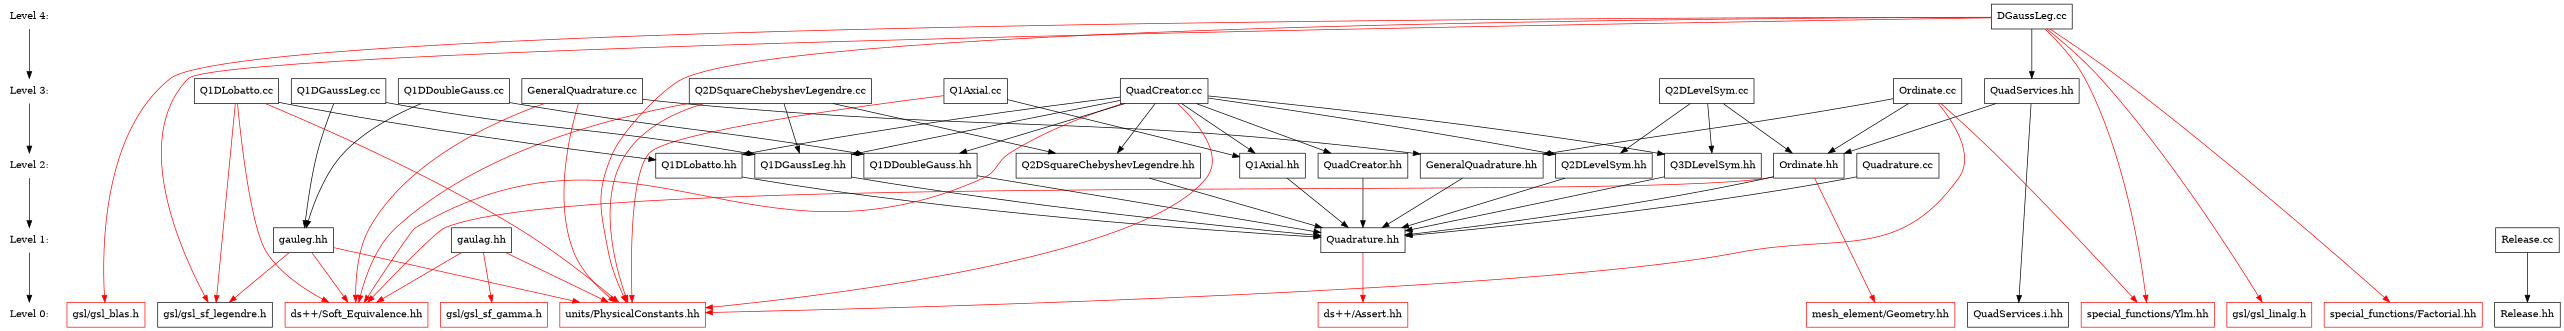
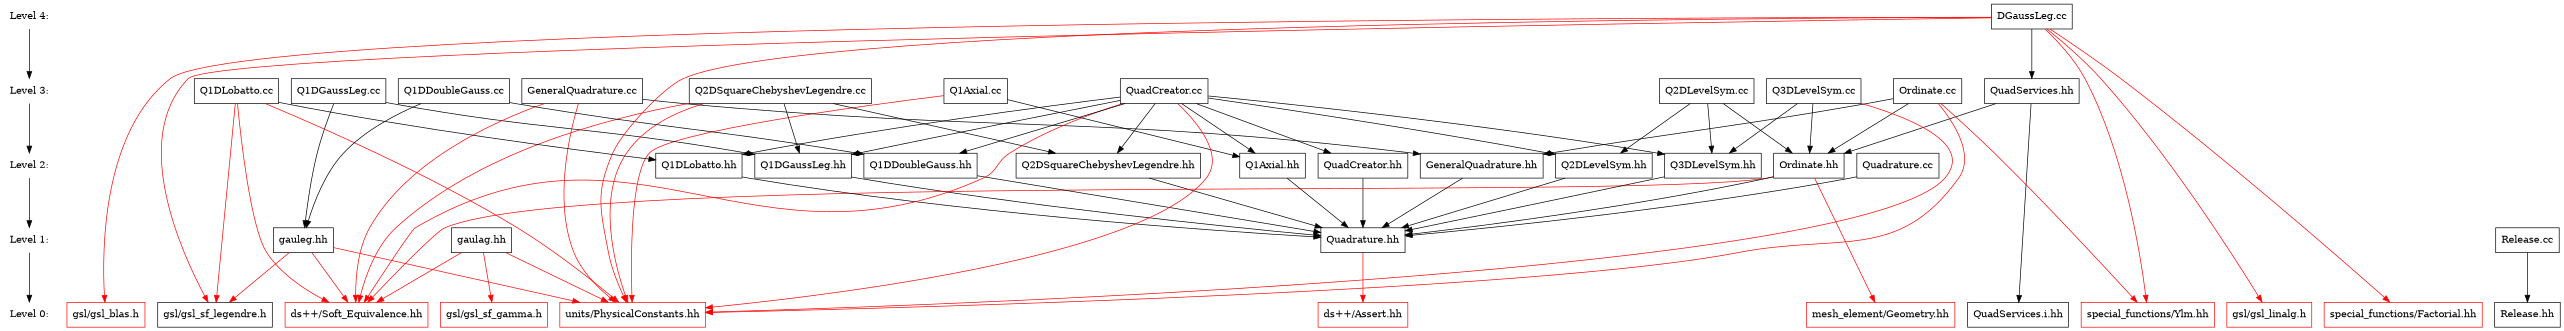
node "Q3DLevelSym.cc": added
